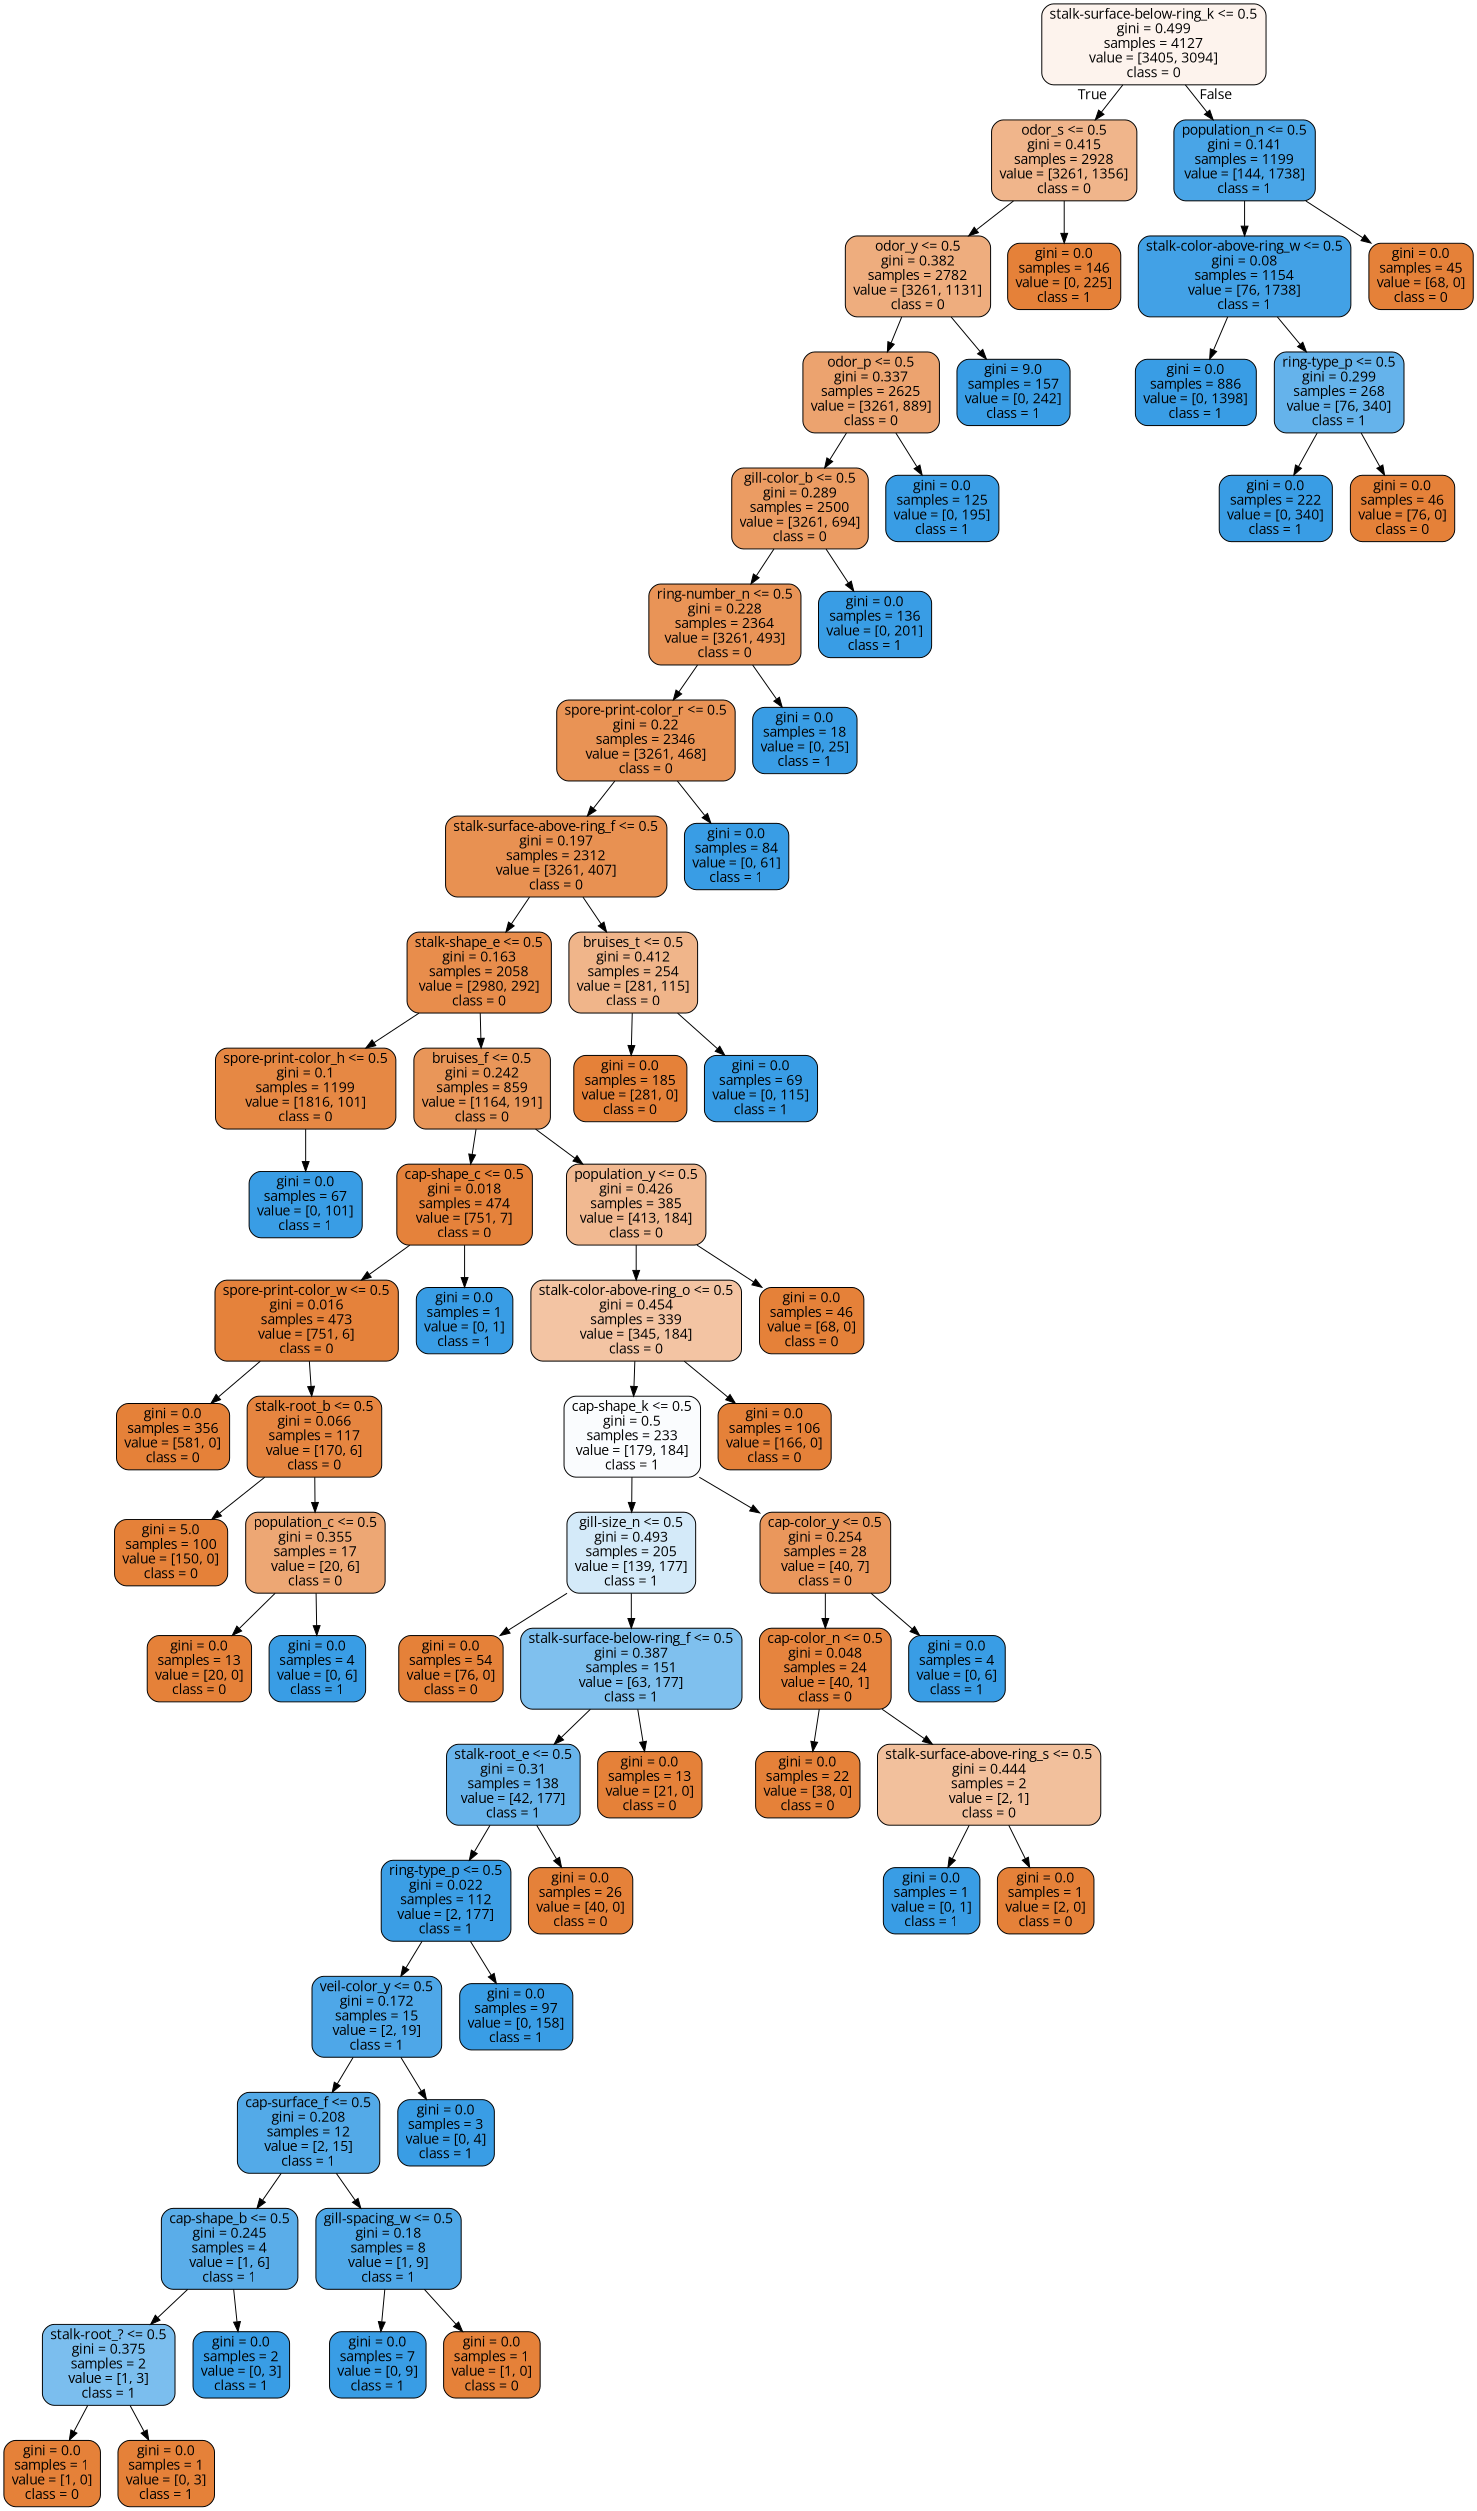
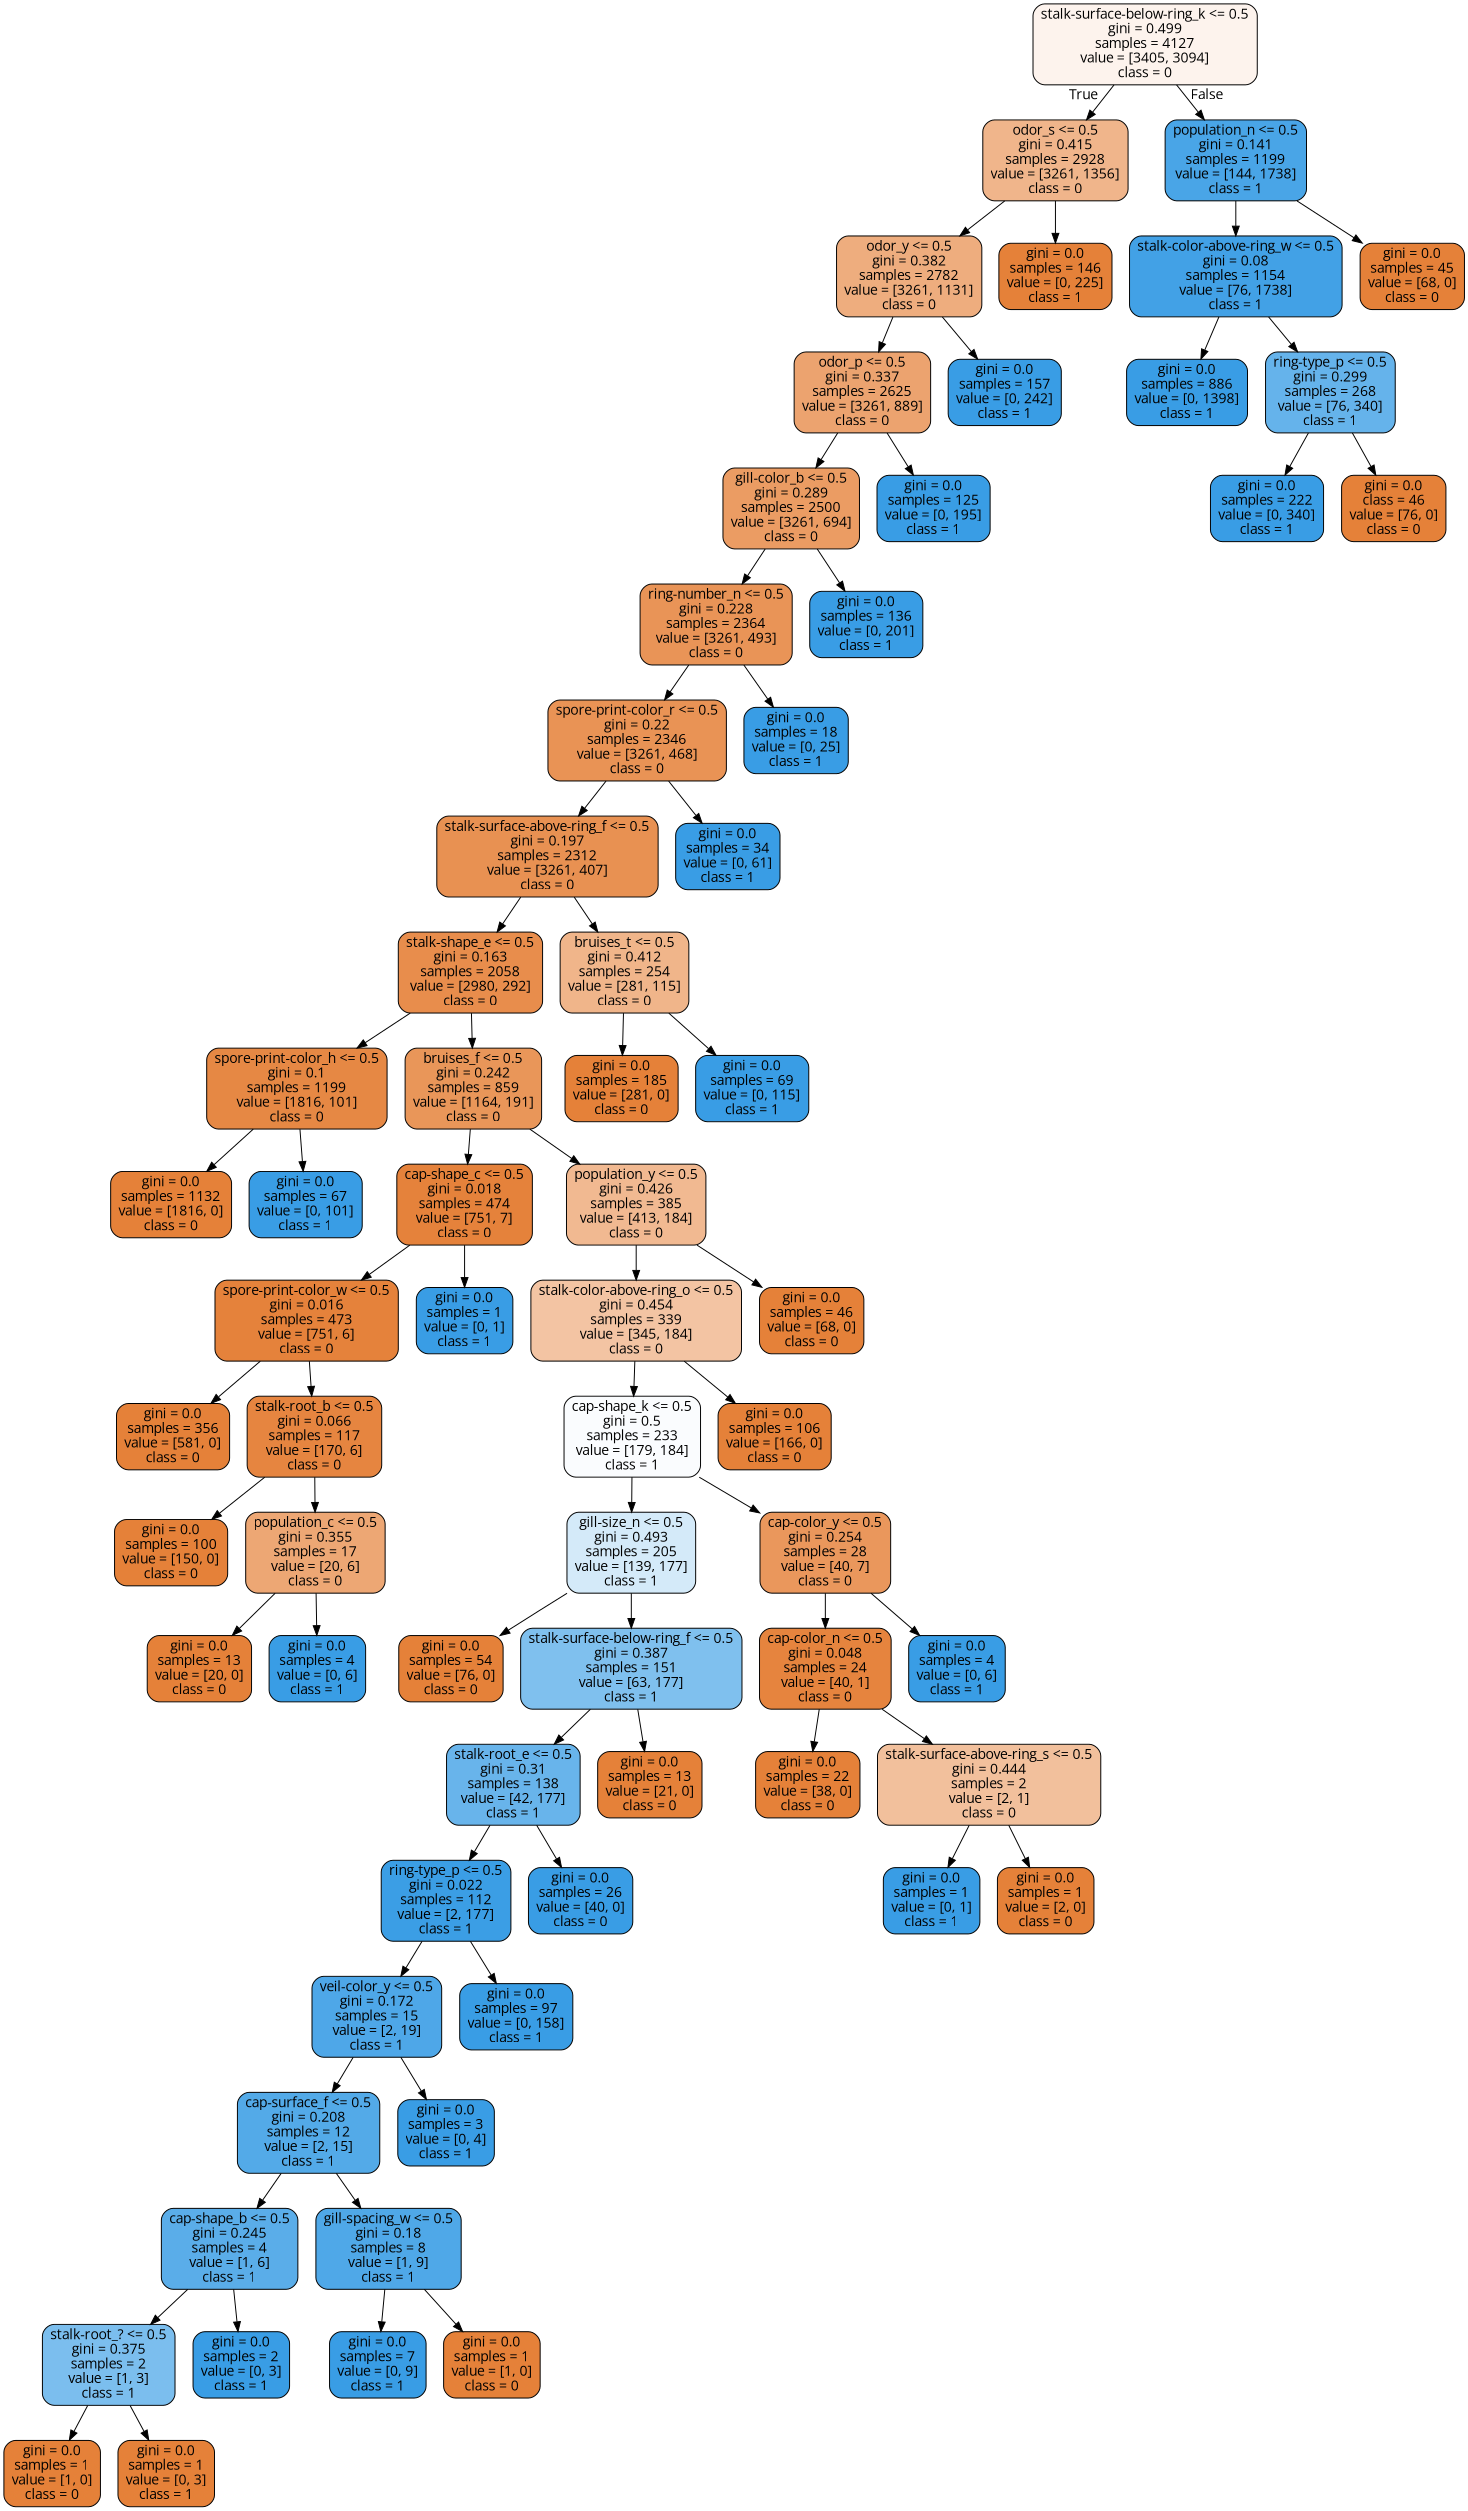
node "gini = 9.0 samples = 157 value = [0, 242] class = 1": label "gini = 9.0 samples = 157 value = [0, 242] class = 1" -> "gini = 0.0 samples = 157 value = [0, 242] class = 1"
node "gini = 0.0 samples = 46 value = [76, 0] class = 0": label "gini = 0.0 samples = 46 value = [76, 0] class = 0" -> "gini = 0.0 class = 46 value = [76, 0] class = 0"
node "gini = 0.0 samples = 84 value = [0, 61] class = 1": label "gini = 0.0 samples = 84 value = [0, 61] class = 1" -> "gini = 0.0 samples = 34 value = [0, 61] class = 1"
node "gini = 0.0 samples = 1132 value = [1816, 0] class = 0": added
node "gini = 5.0 samples = 100 value = [150, 0] class = 0": label "gini = 5.0 samples = 100 value = [150, 0] class = 0" -> "gini = 0.0 samples = 100 value = [150, 0] class = 0"
node "gini = 0.0 samples = 26 value = [40, 0] class = 0": fillcolor #e58139 -> #399de5
